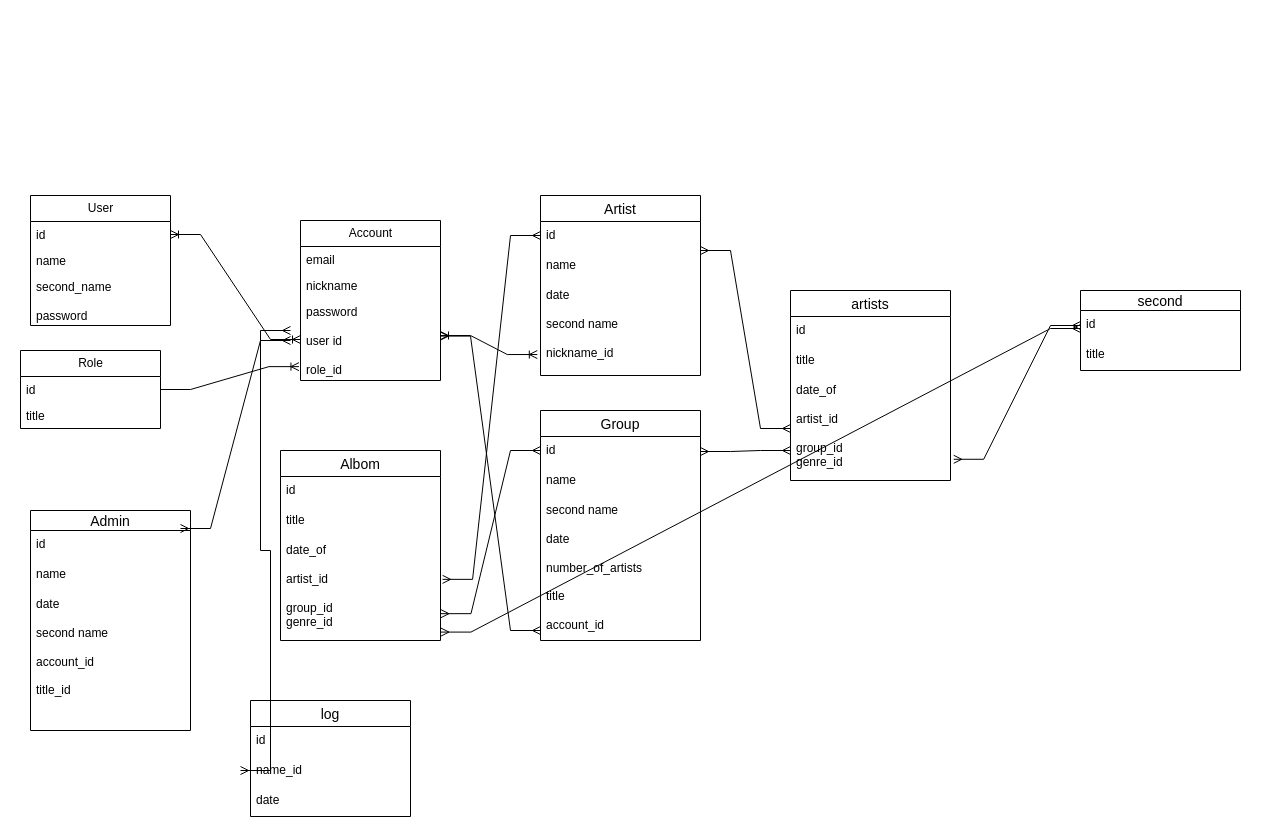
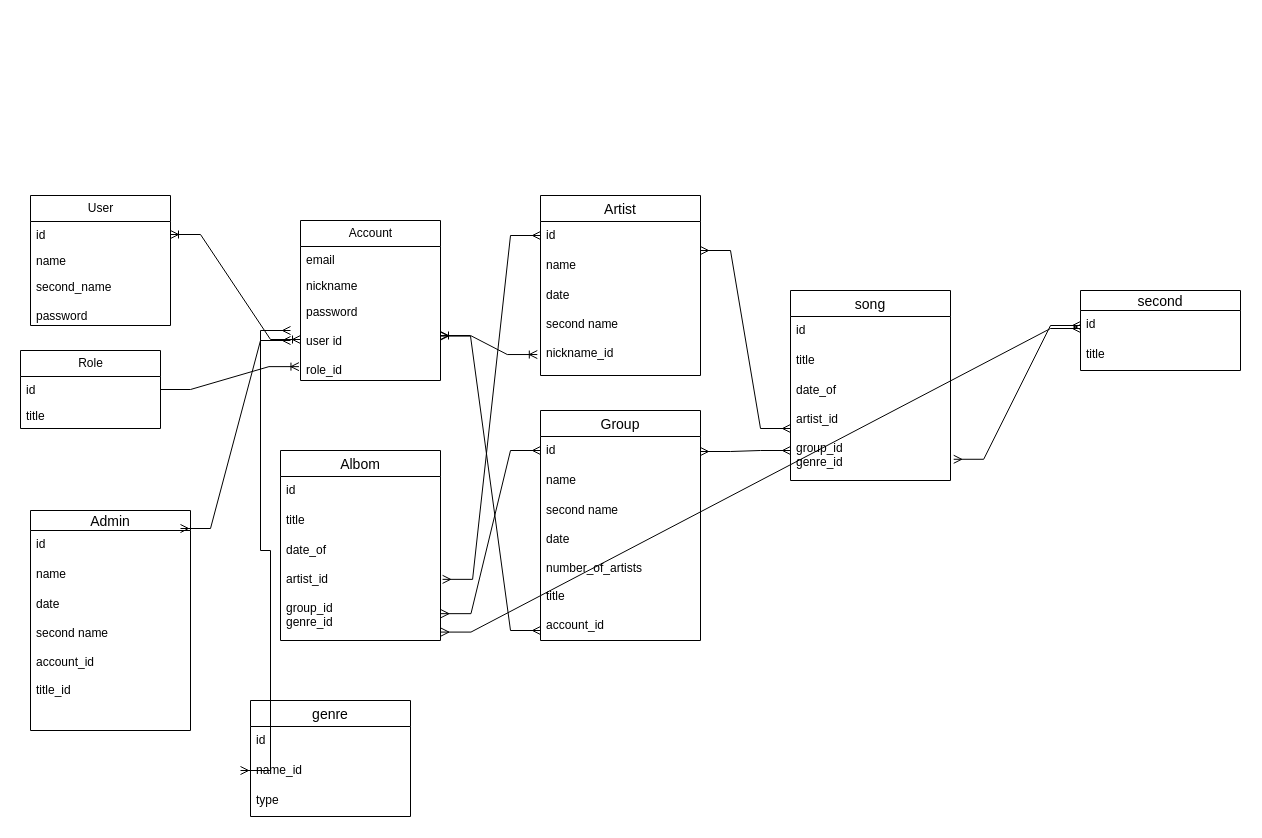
node "artists": label "artists" -> "song"
node "log": label "log" -> "genre"
node "date": label "date" -> "type"
